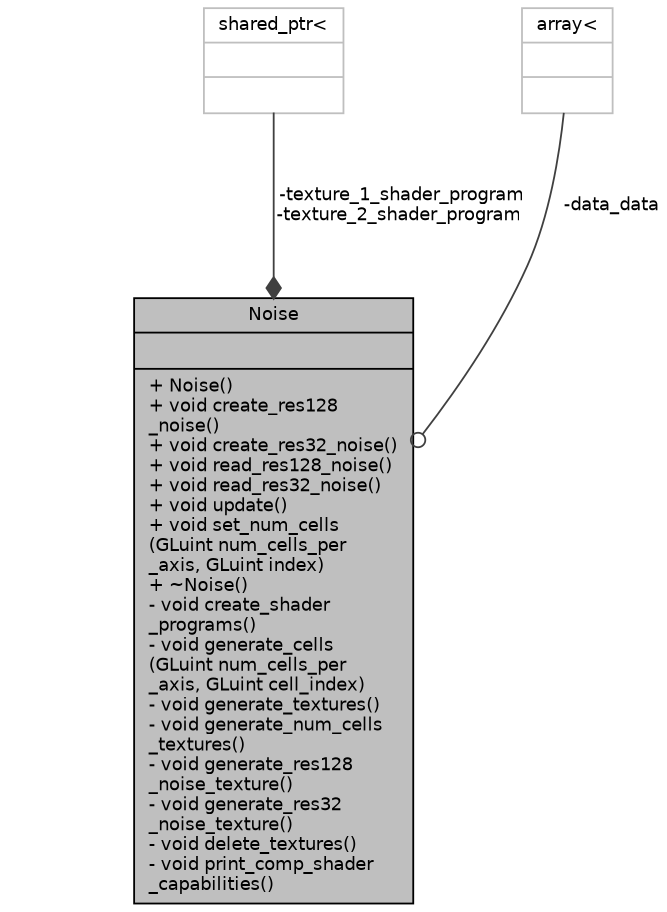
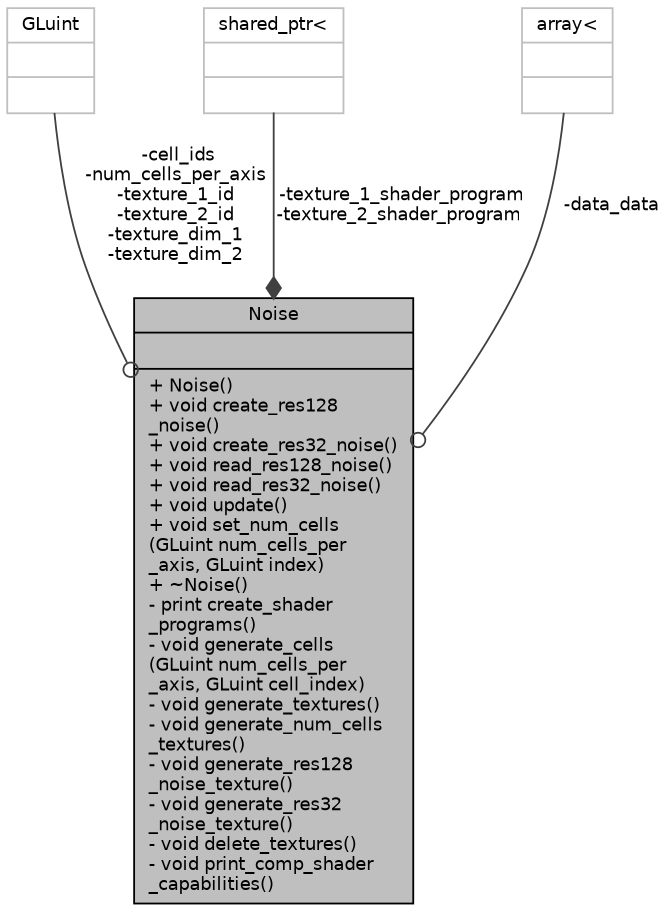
node "GLuint": added
node "Noise": text "- void create_shader" -> "- print create_shader"
